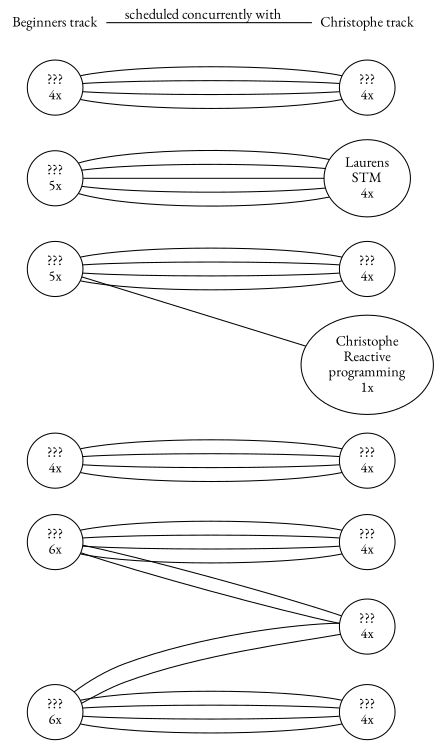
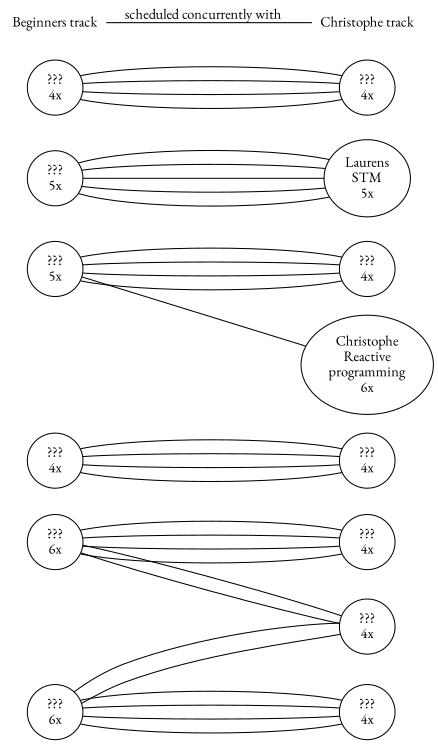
node "Laurens STM 4x": label "Laurens STM 4x" -> "Laurens STM 5x"
node "Christophe Reactive programming 1x": label "Christophe Reactive programming 1x" -> "Christophe Reactive programming 6x"
